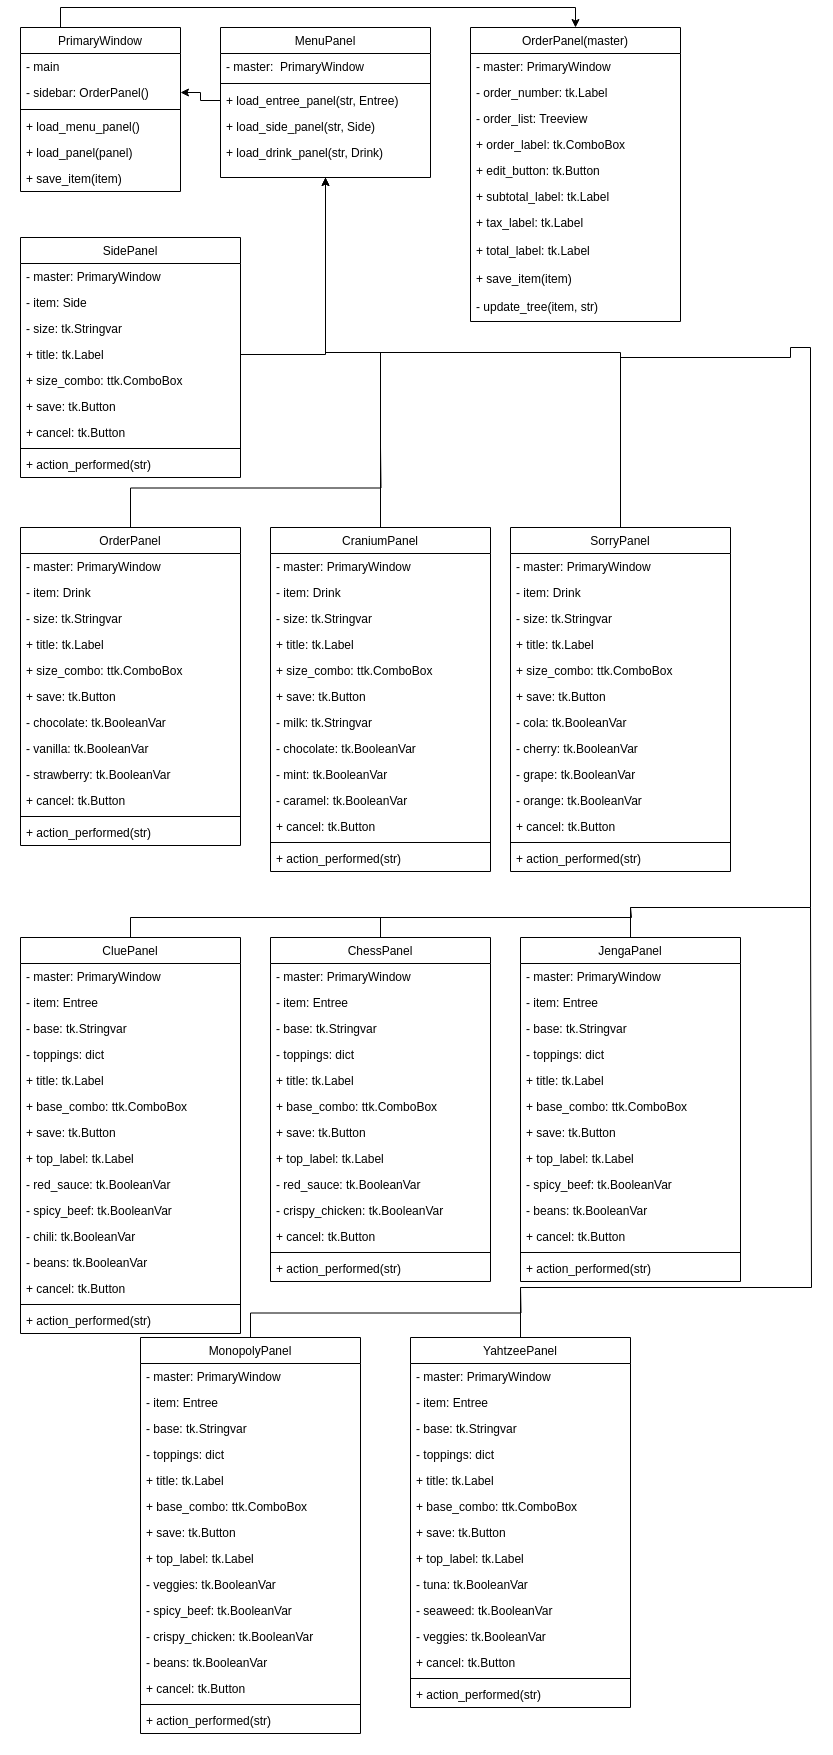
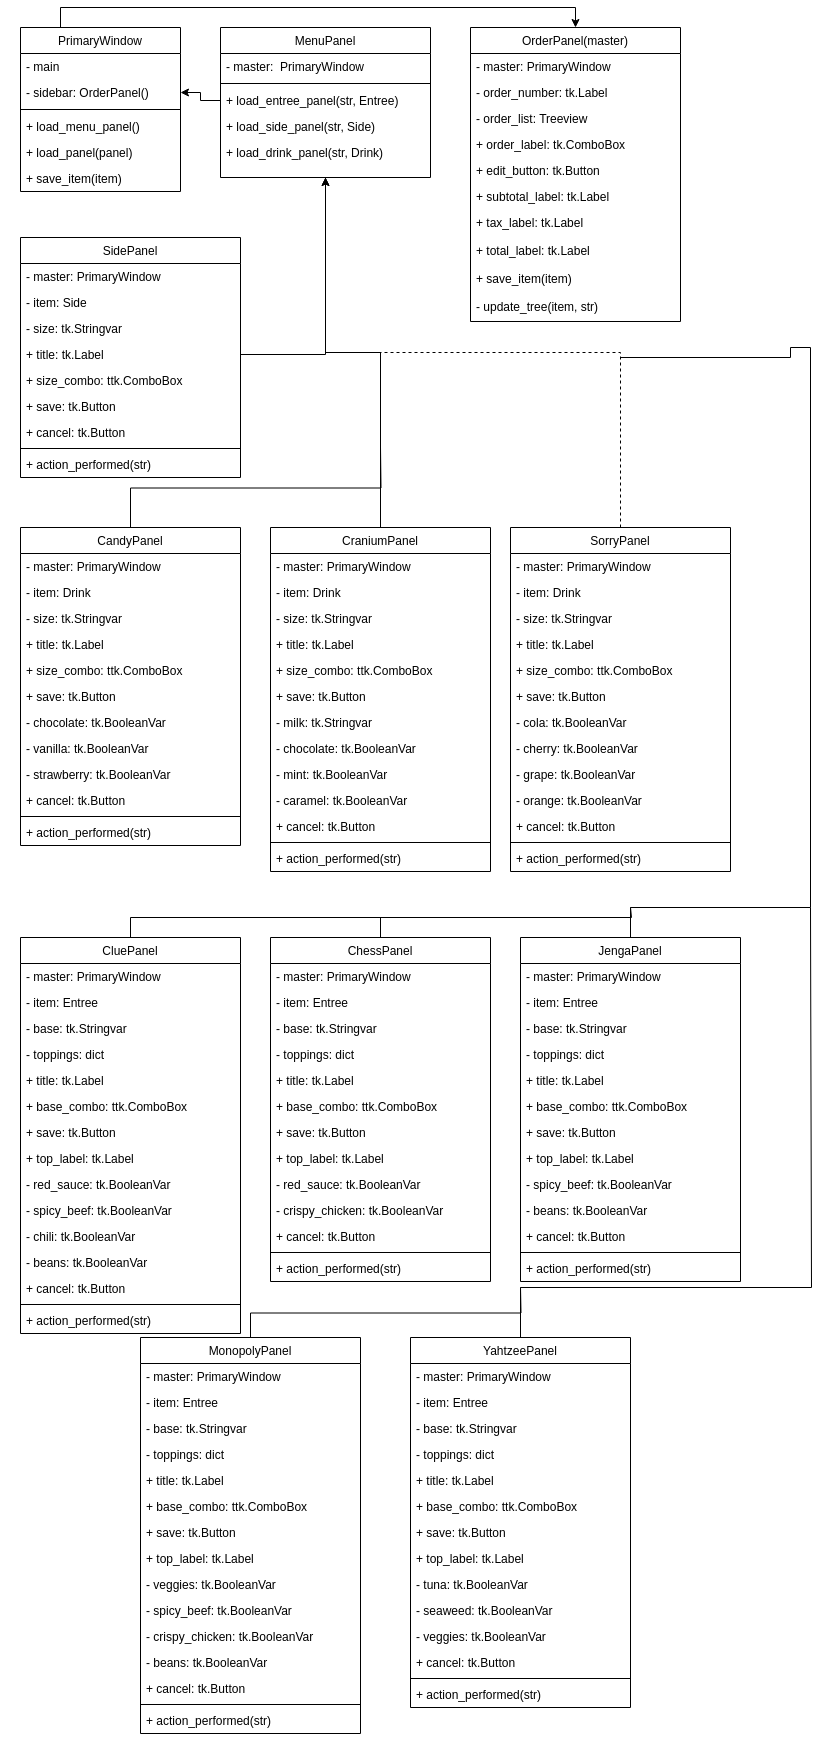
edge "SorryPanel" -> "MenuPanel": style solid -> dashed
node "OrderPanel": label "OrderPanel" -> "CandyPanel"
